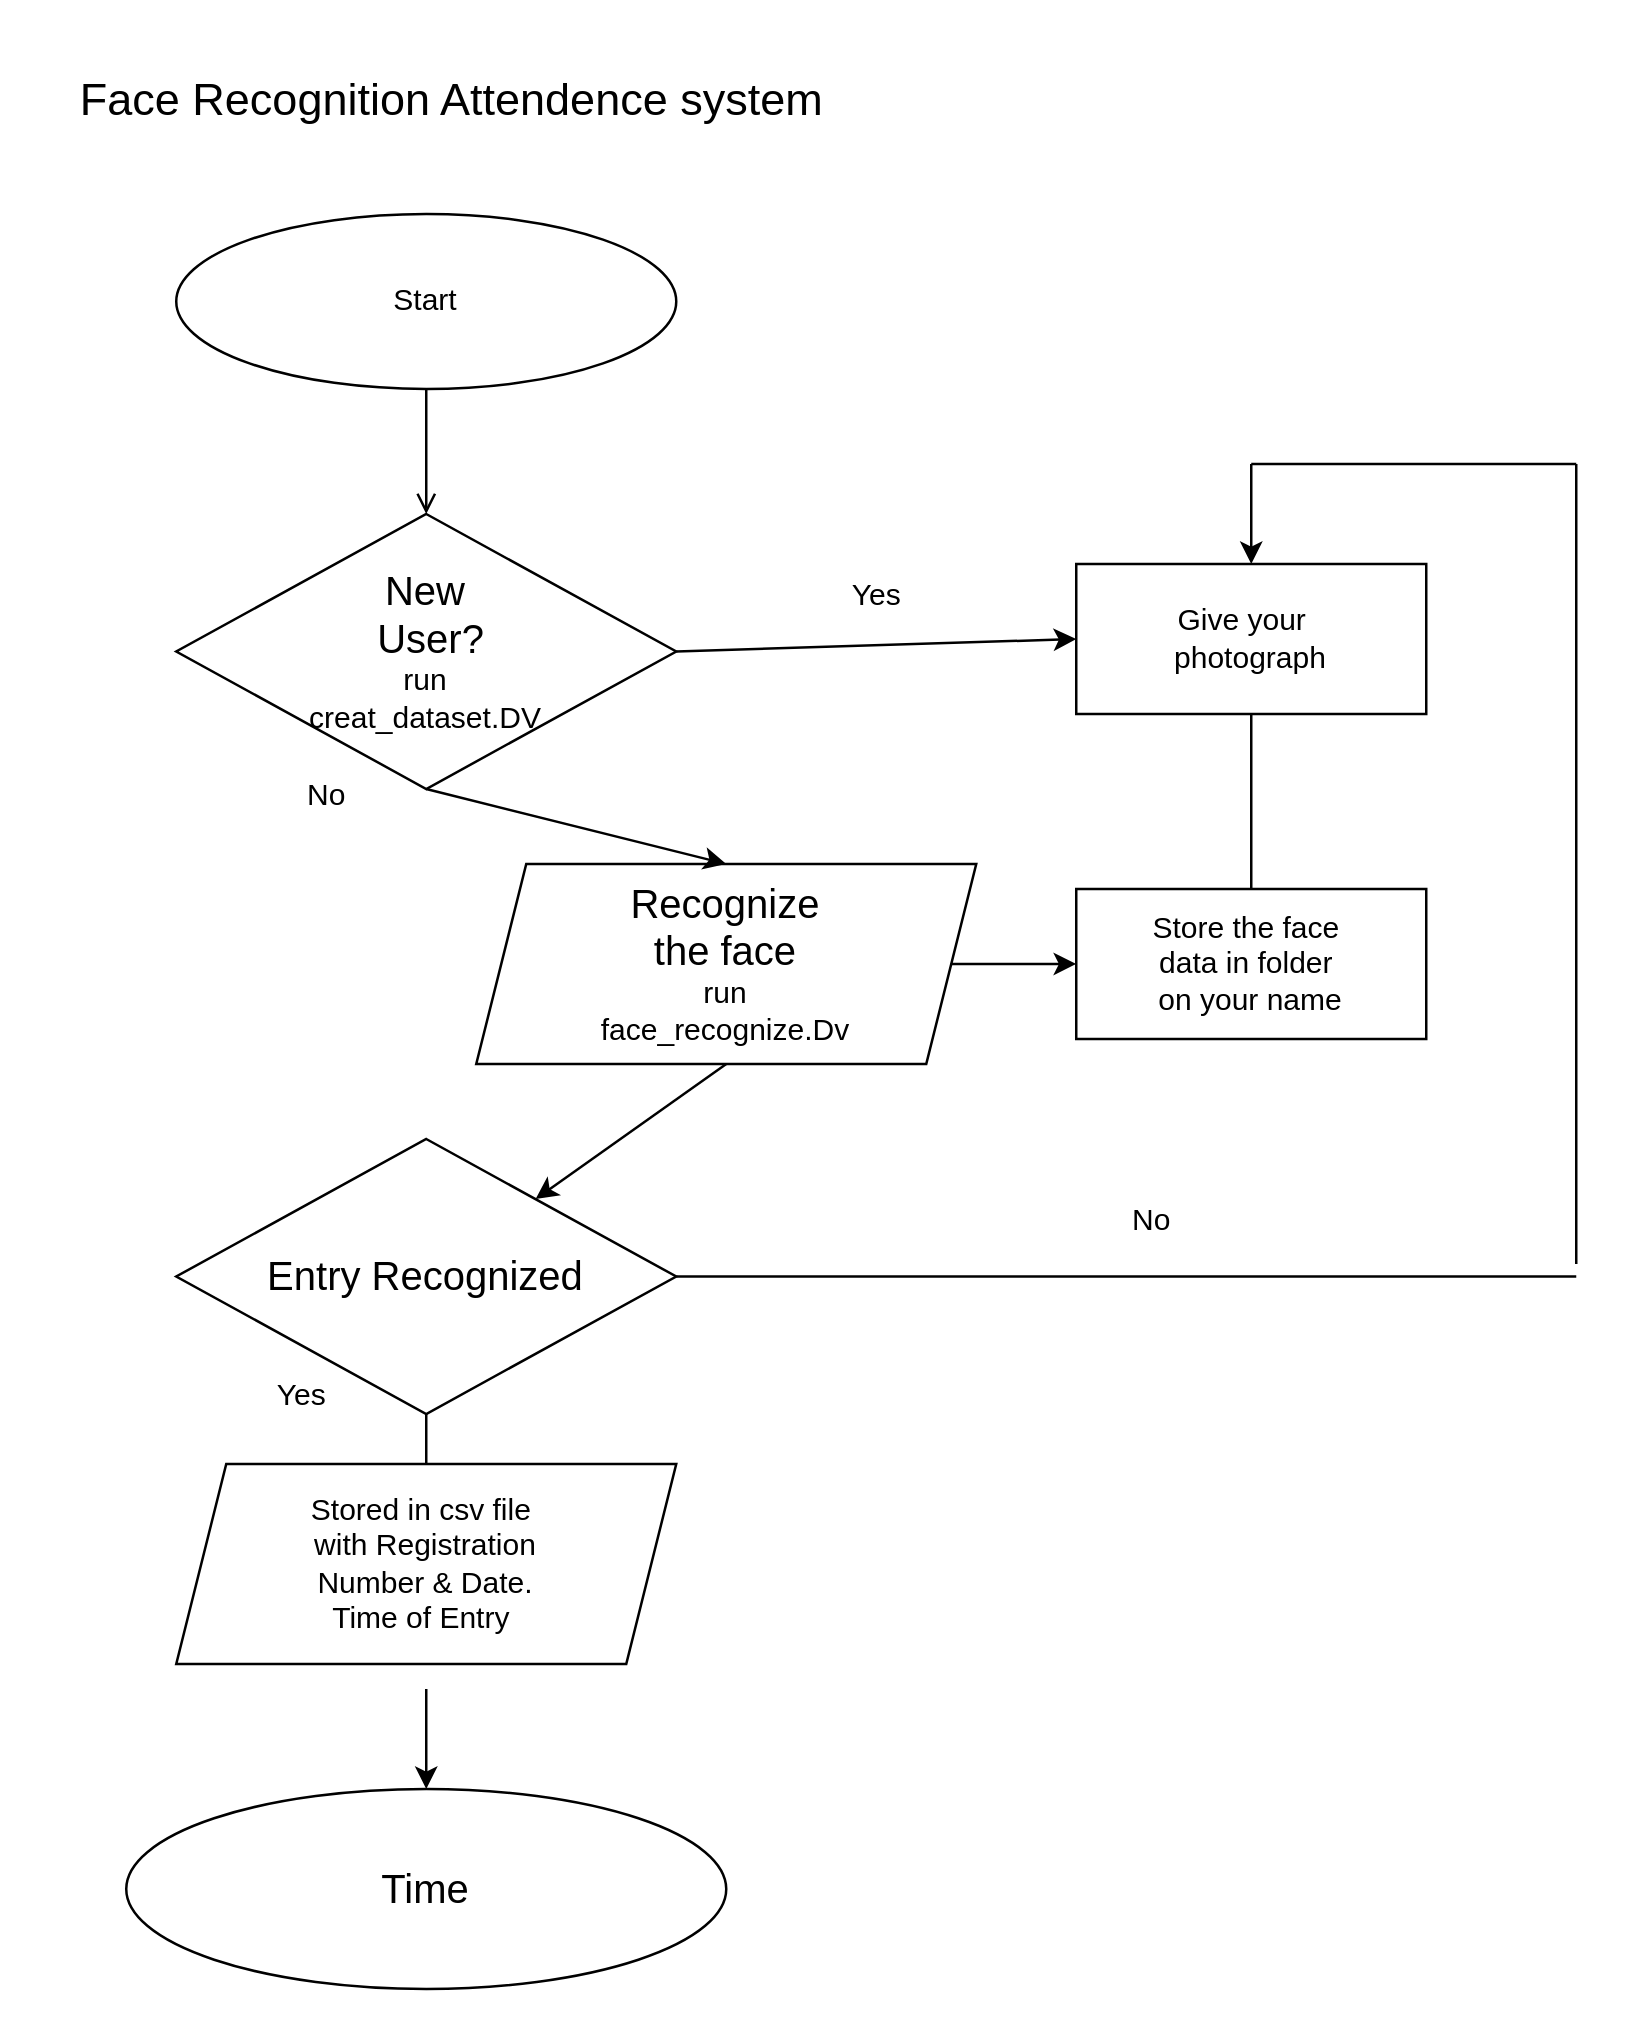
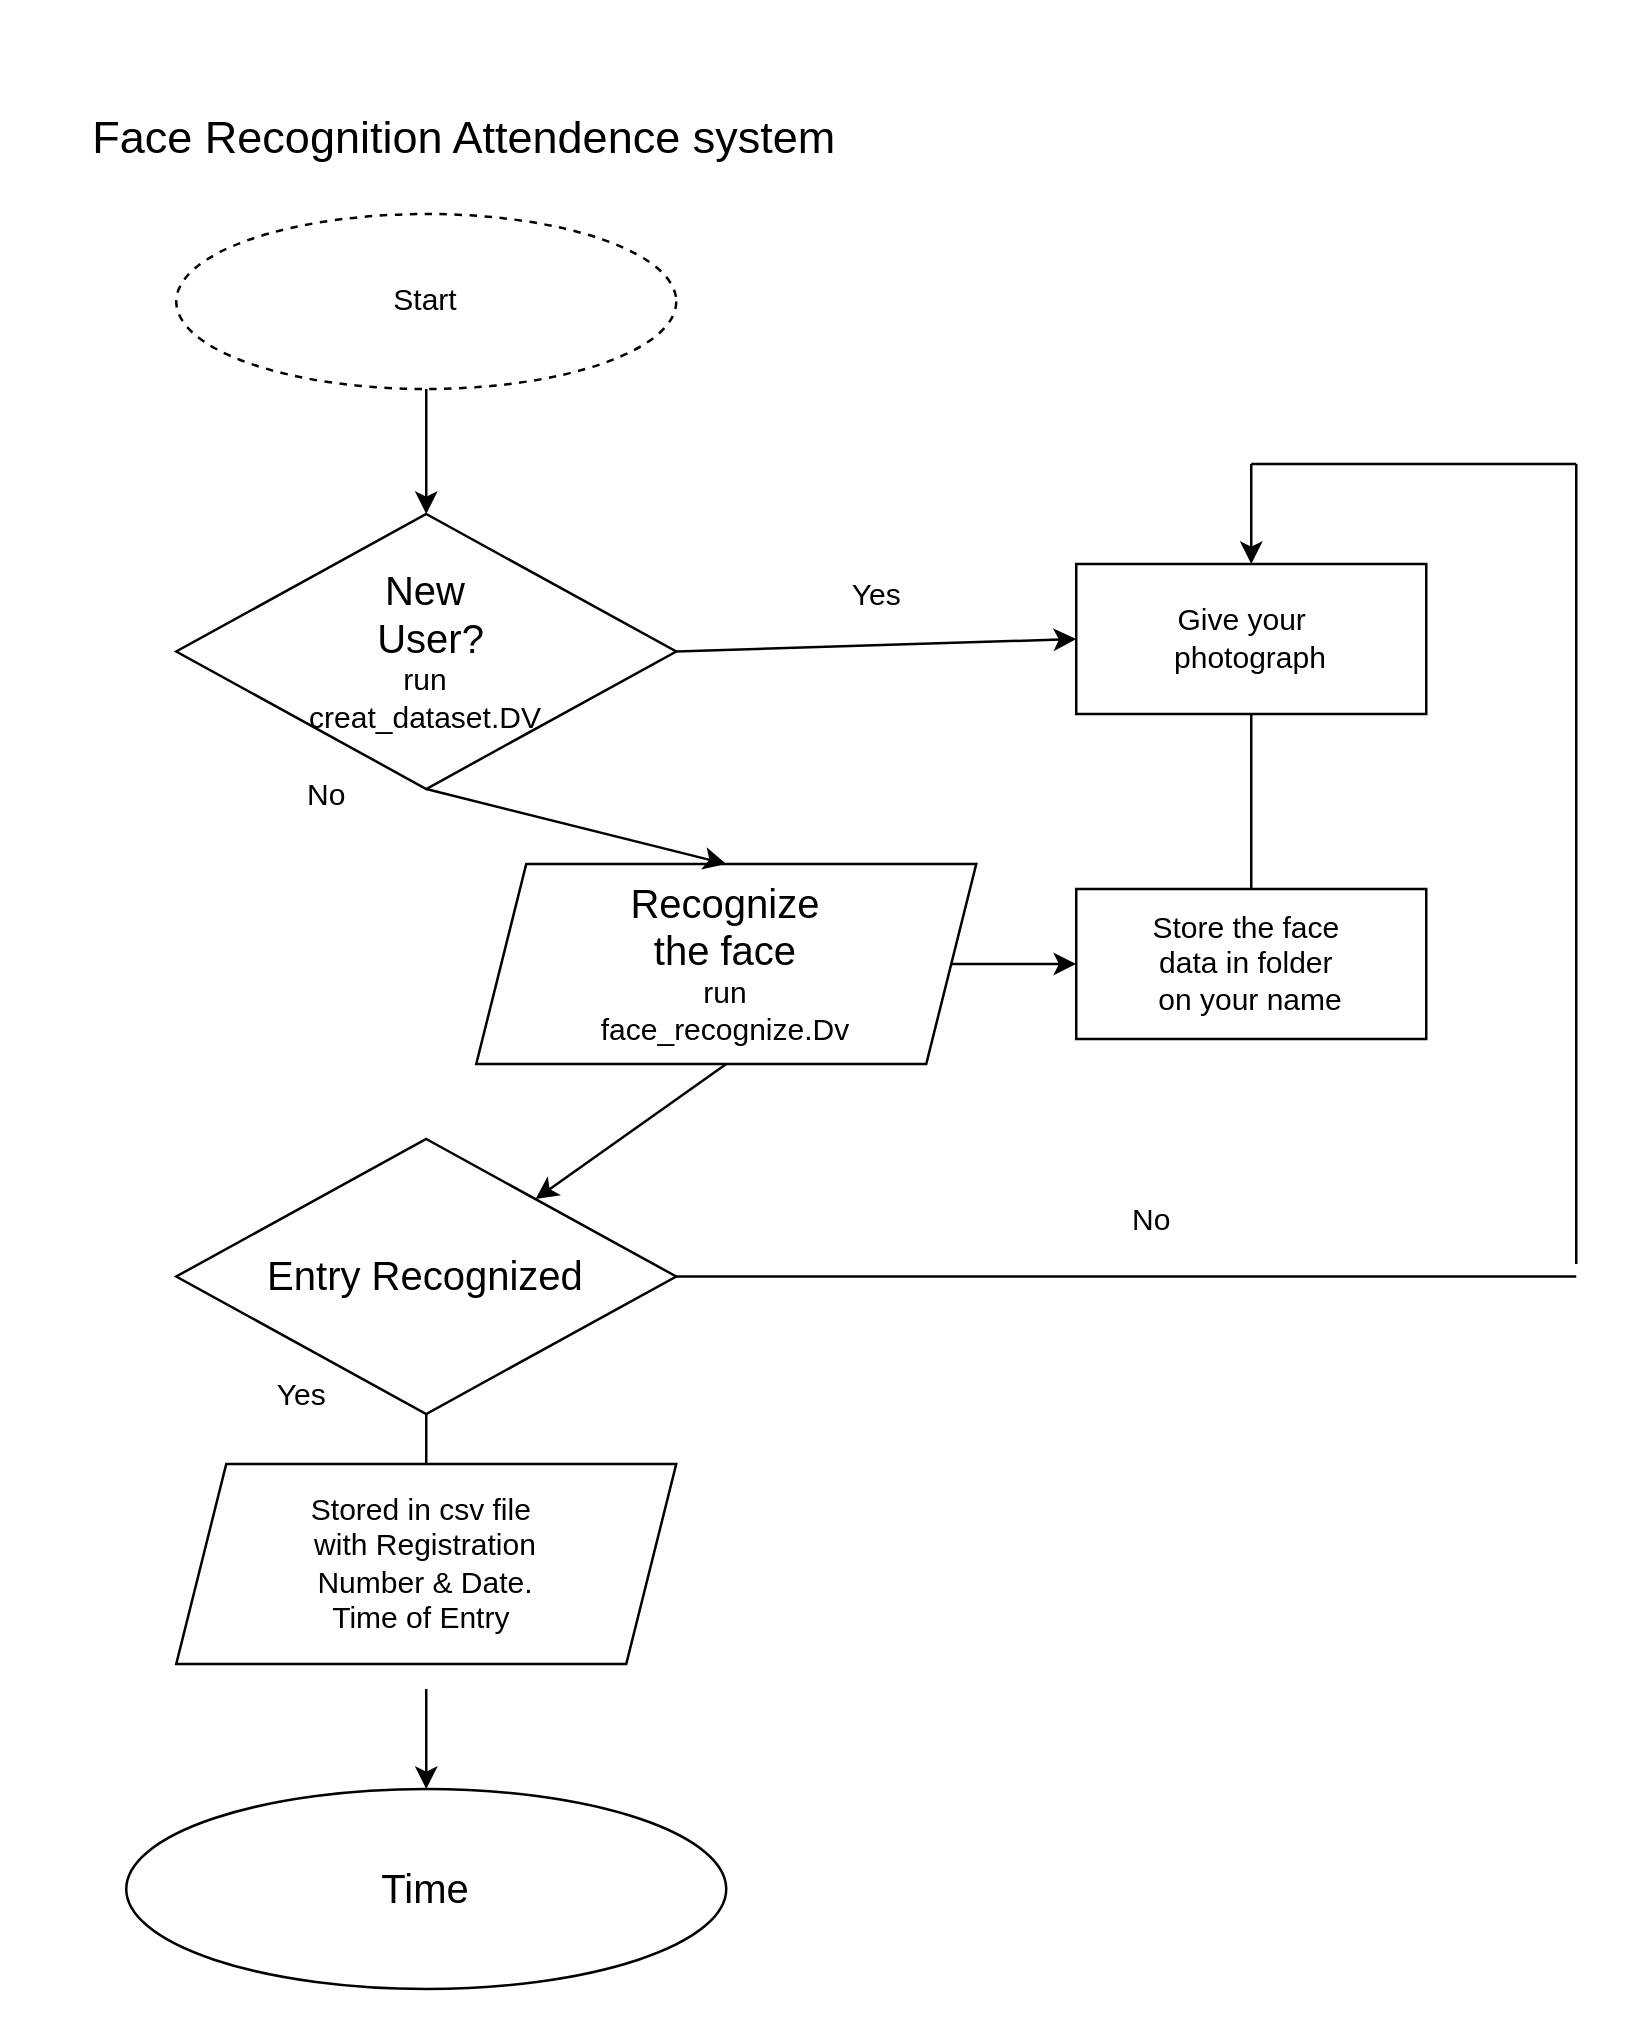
node "Face Recognition Attendence system": moved (451, 101) -> (464, 139)
node "Start": style solid -> dashed
edge "Start" -> "New User? run creat_dataset.DV": arrowhead open -> classic
